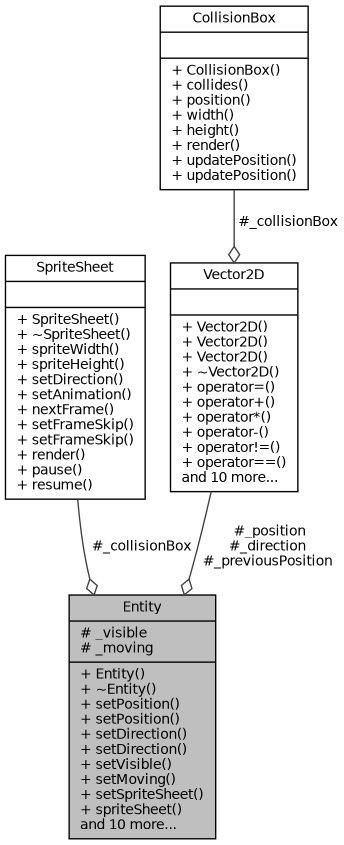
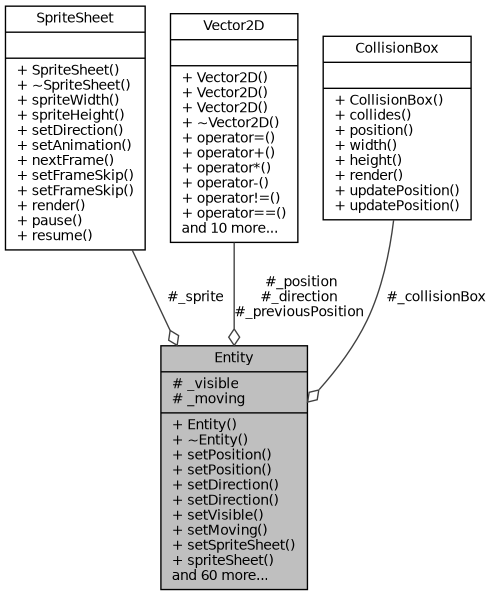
edge "CollisionBox" -> "Vector2D": now "CollisionBox" -> "Entity"
edge "SpriteSheet" -> "Entity": label " #_collisionBox" -> " #_sprite"
node "Entity": text "and 10 more..." -> "and 60 more..."
